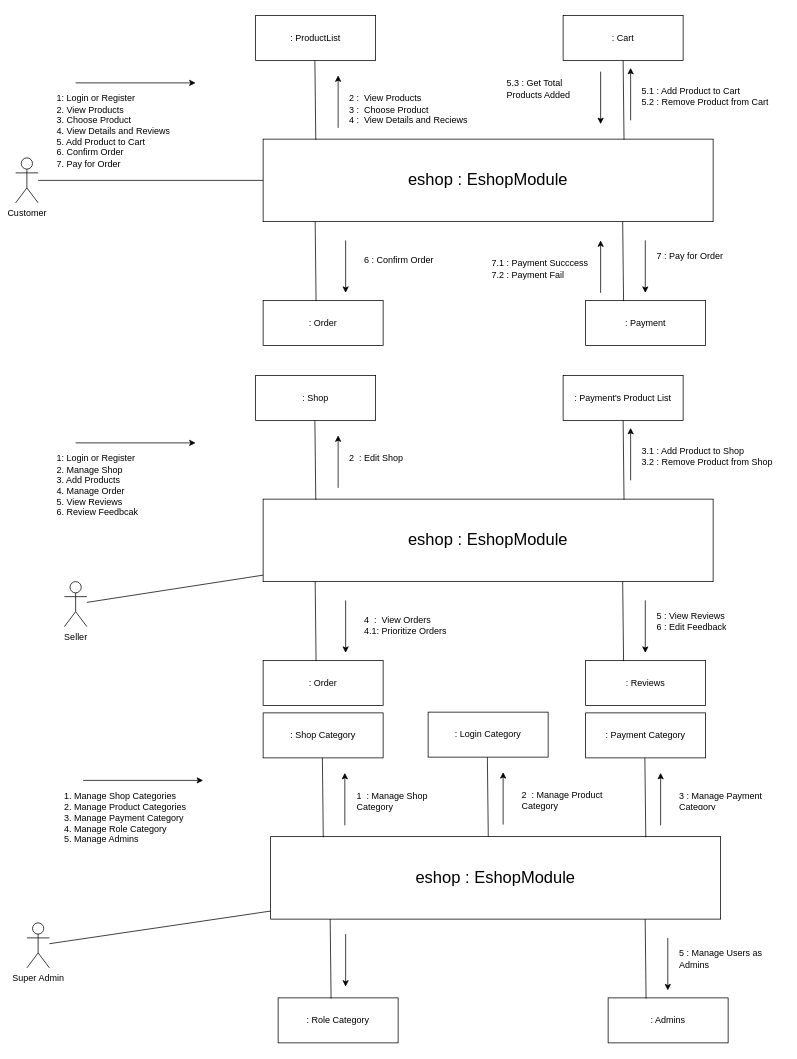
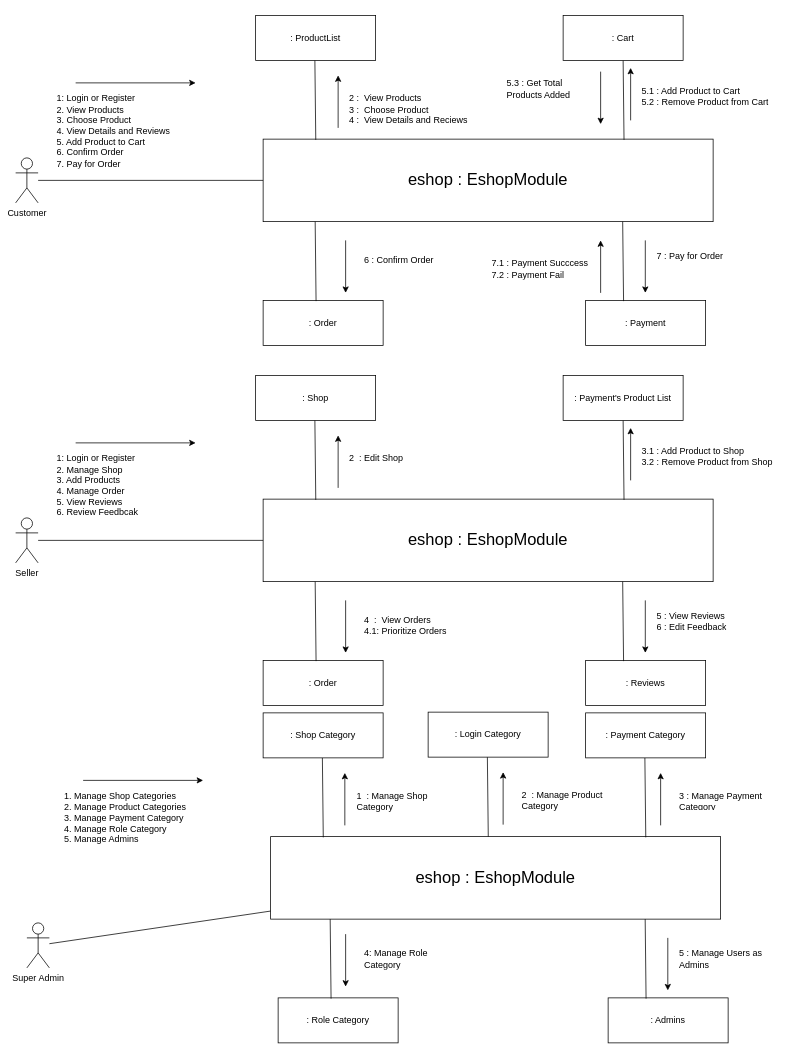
node "Seller": moved (75, 604) -> (27, 540)
node "4: Manage Role Category": added
